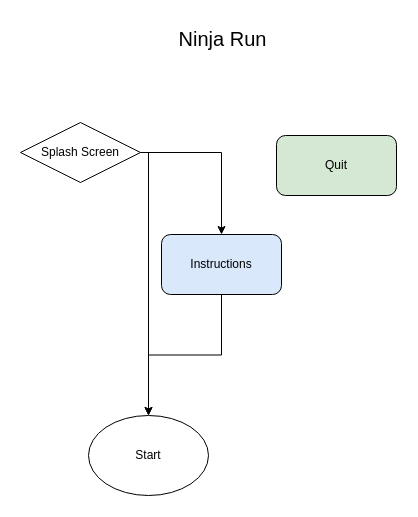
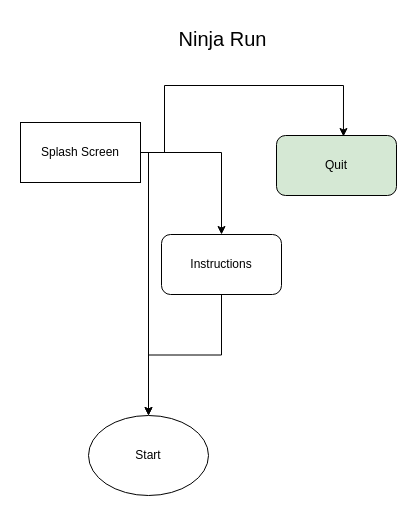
edge "Splash Screen" -> "Quit": added
node "Splash Screen": shape diamond -> rectangle
node "Instructions": fillcolor #dae8fc -> #ffffff
